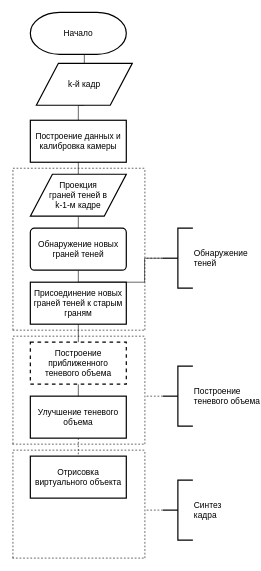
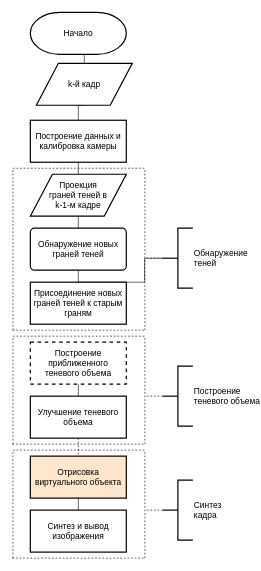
edge "Присоединение новых граней теней к старым граням" -- "Построение приближенного теневого объема": removed
node "Отрисовка виртуального объекта": fillcolor #ffffff -> #ffe6cc
edge "Отрисовка виртуального объекта" -- "Синтез и вывод изображения": added
node "Синтез и вывод изображения": added
